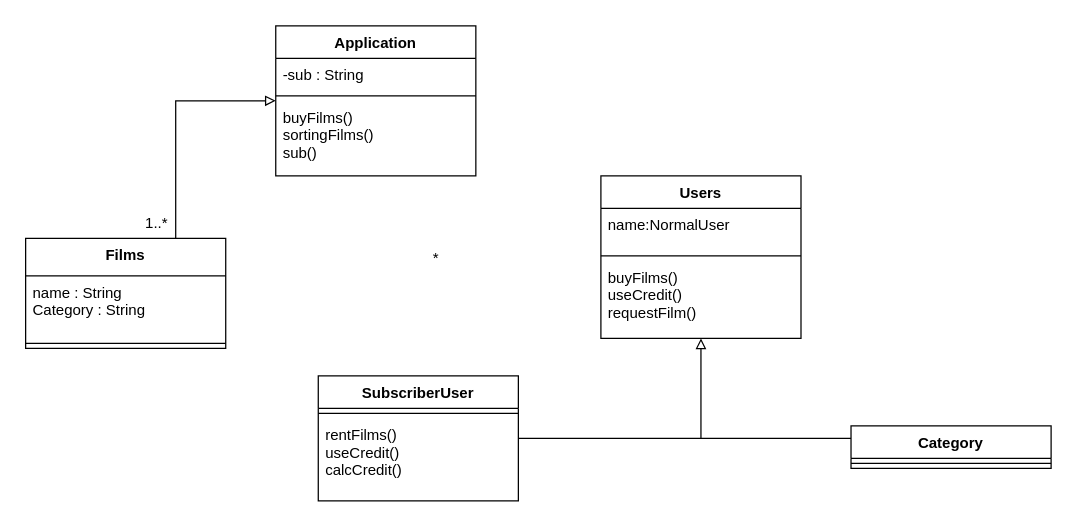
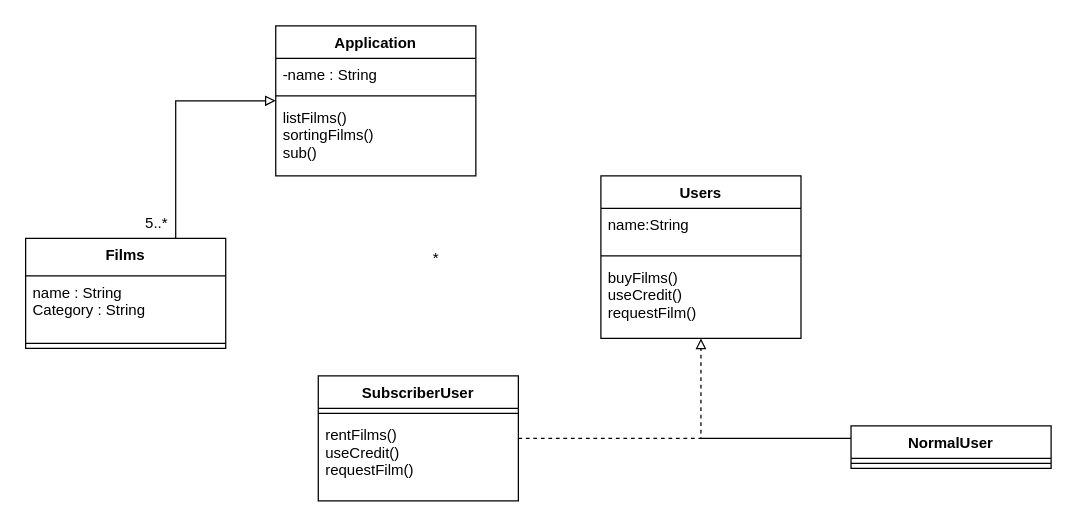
node "-sub : String": label "-sub : String" -> "-name : String"
node "buyFilms() sortingFilms() sub()": label "buyFilms() sortingFilms() sub()" -> "listFilms() sortingFilms() sub()"
node "1..*": label "1..*" -> "5..*"
node "name:NormalUser": label "name:NormalUser" -> "name:String"
node "rentFilms() useCredit() calcCredit()": label "rentFilms() useCredit() calcCredit()" -> "rentFilms() useCredit() requestFilm()"
edge "SubscriberUser" -> "Users": style solid -> dashed
node "Category": label "Category" -> "NormalUser"
